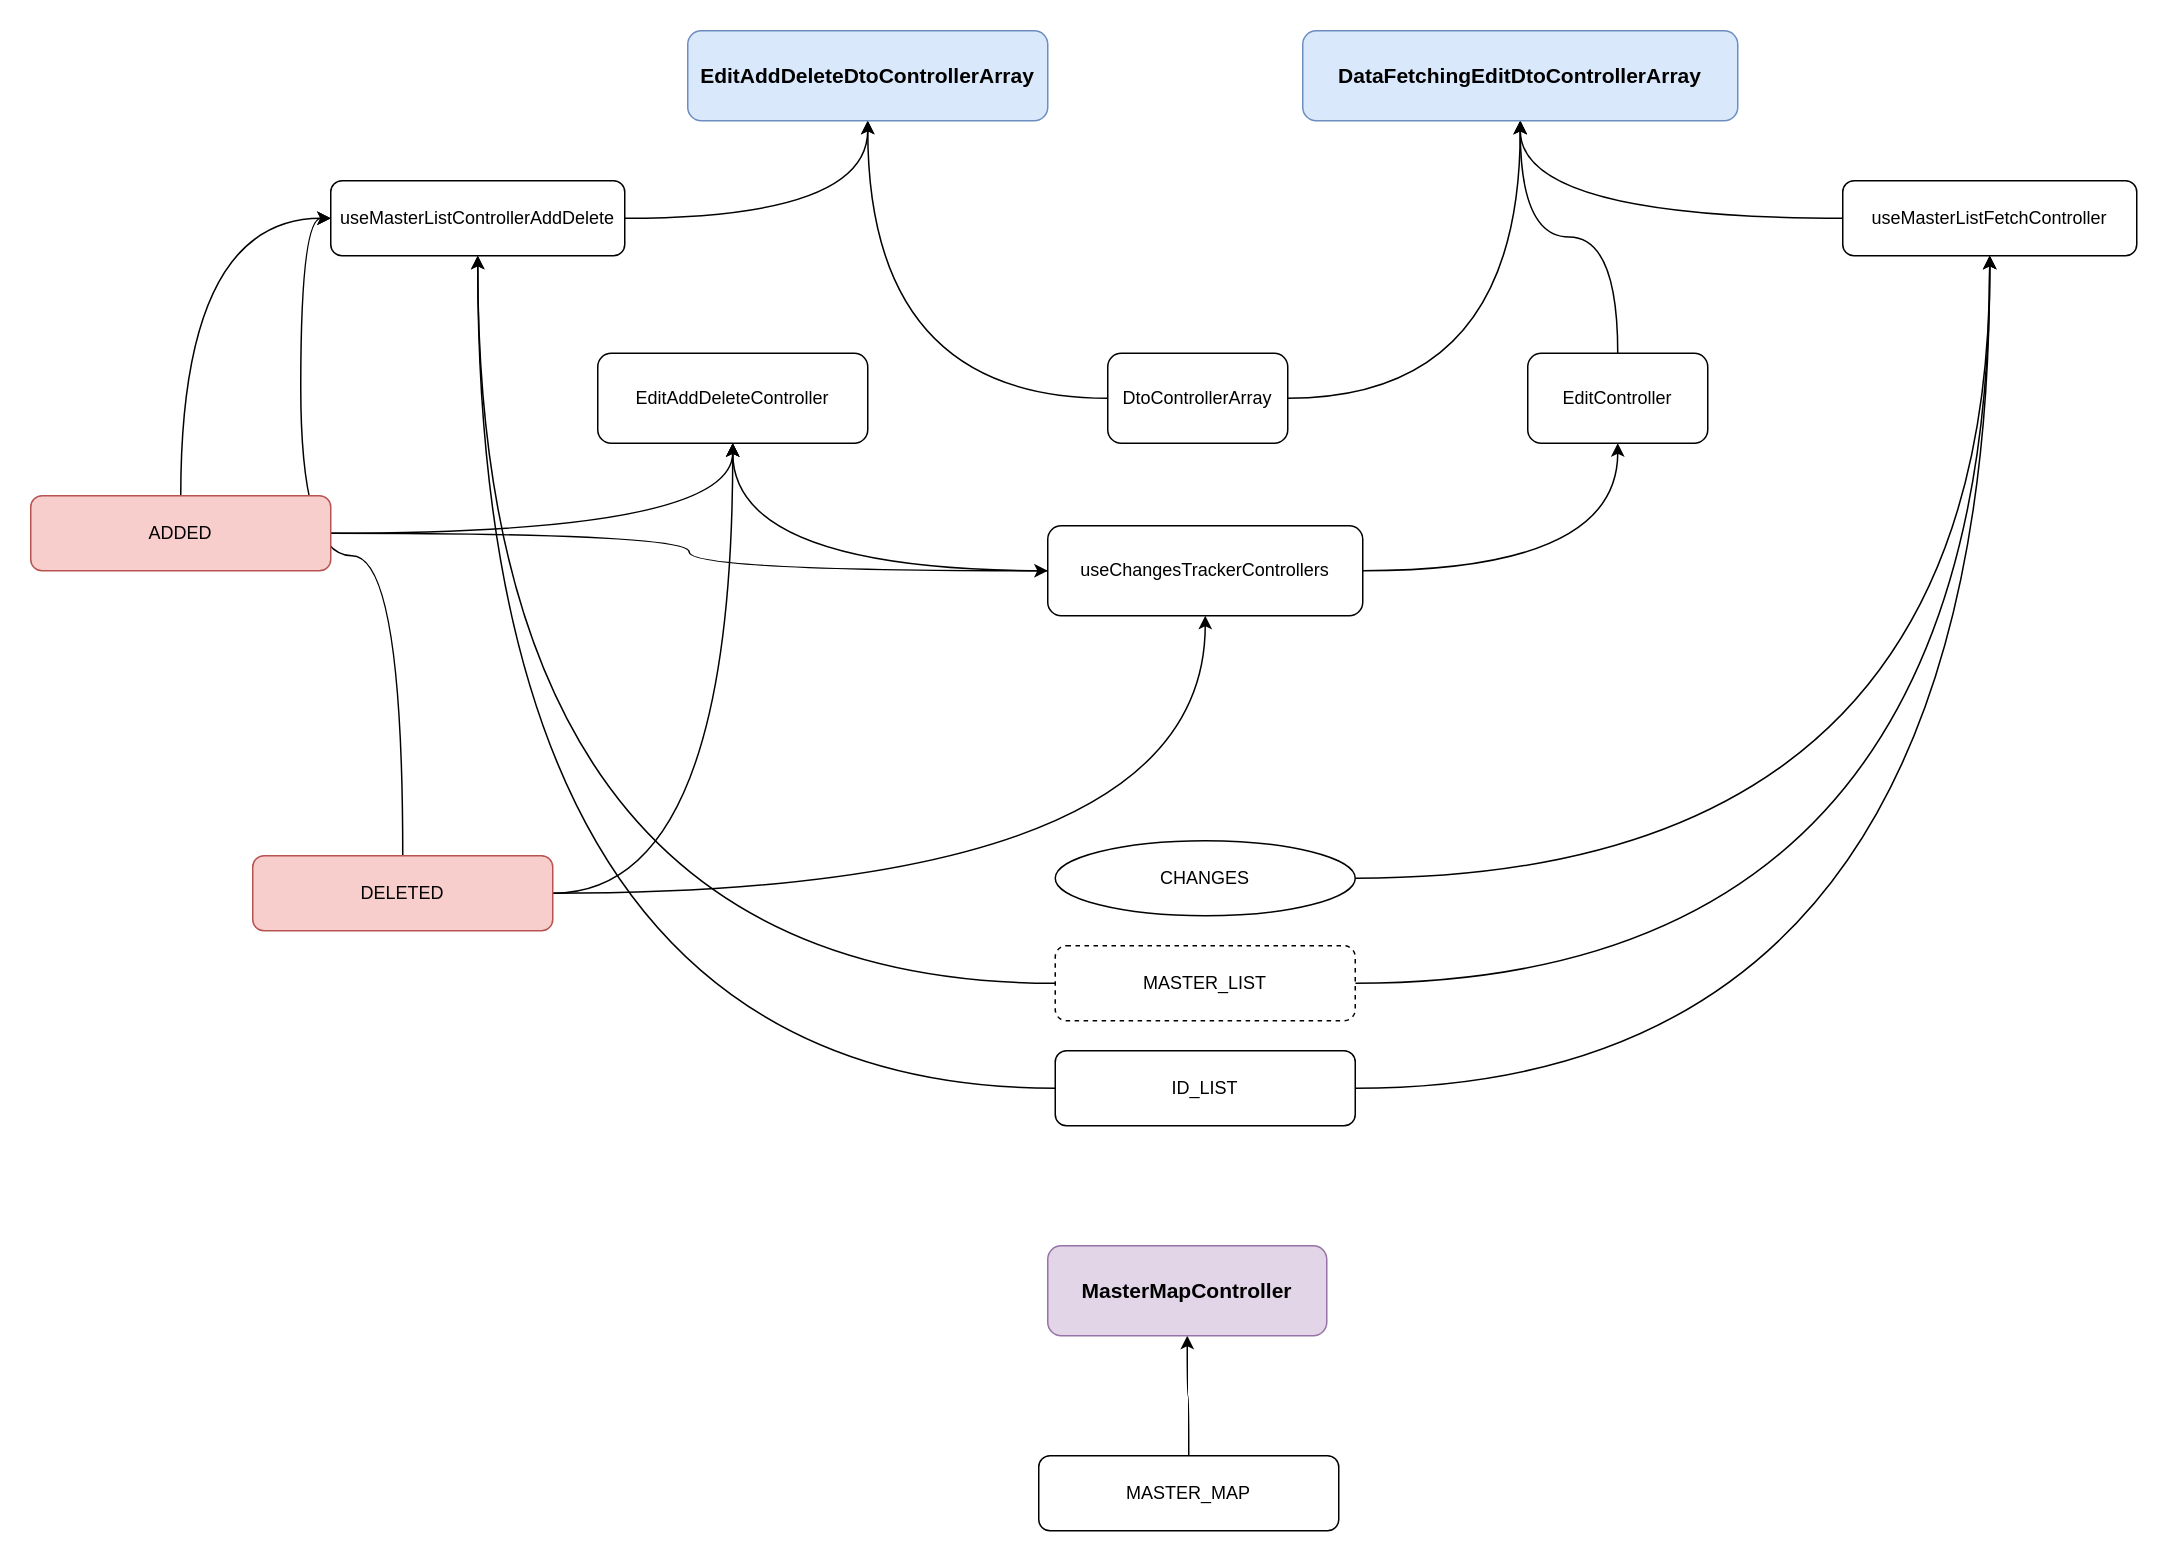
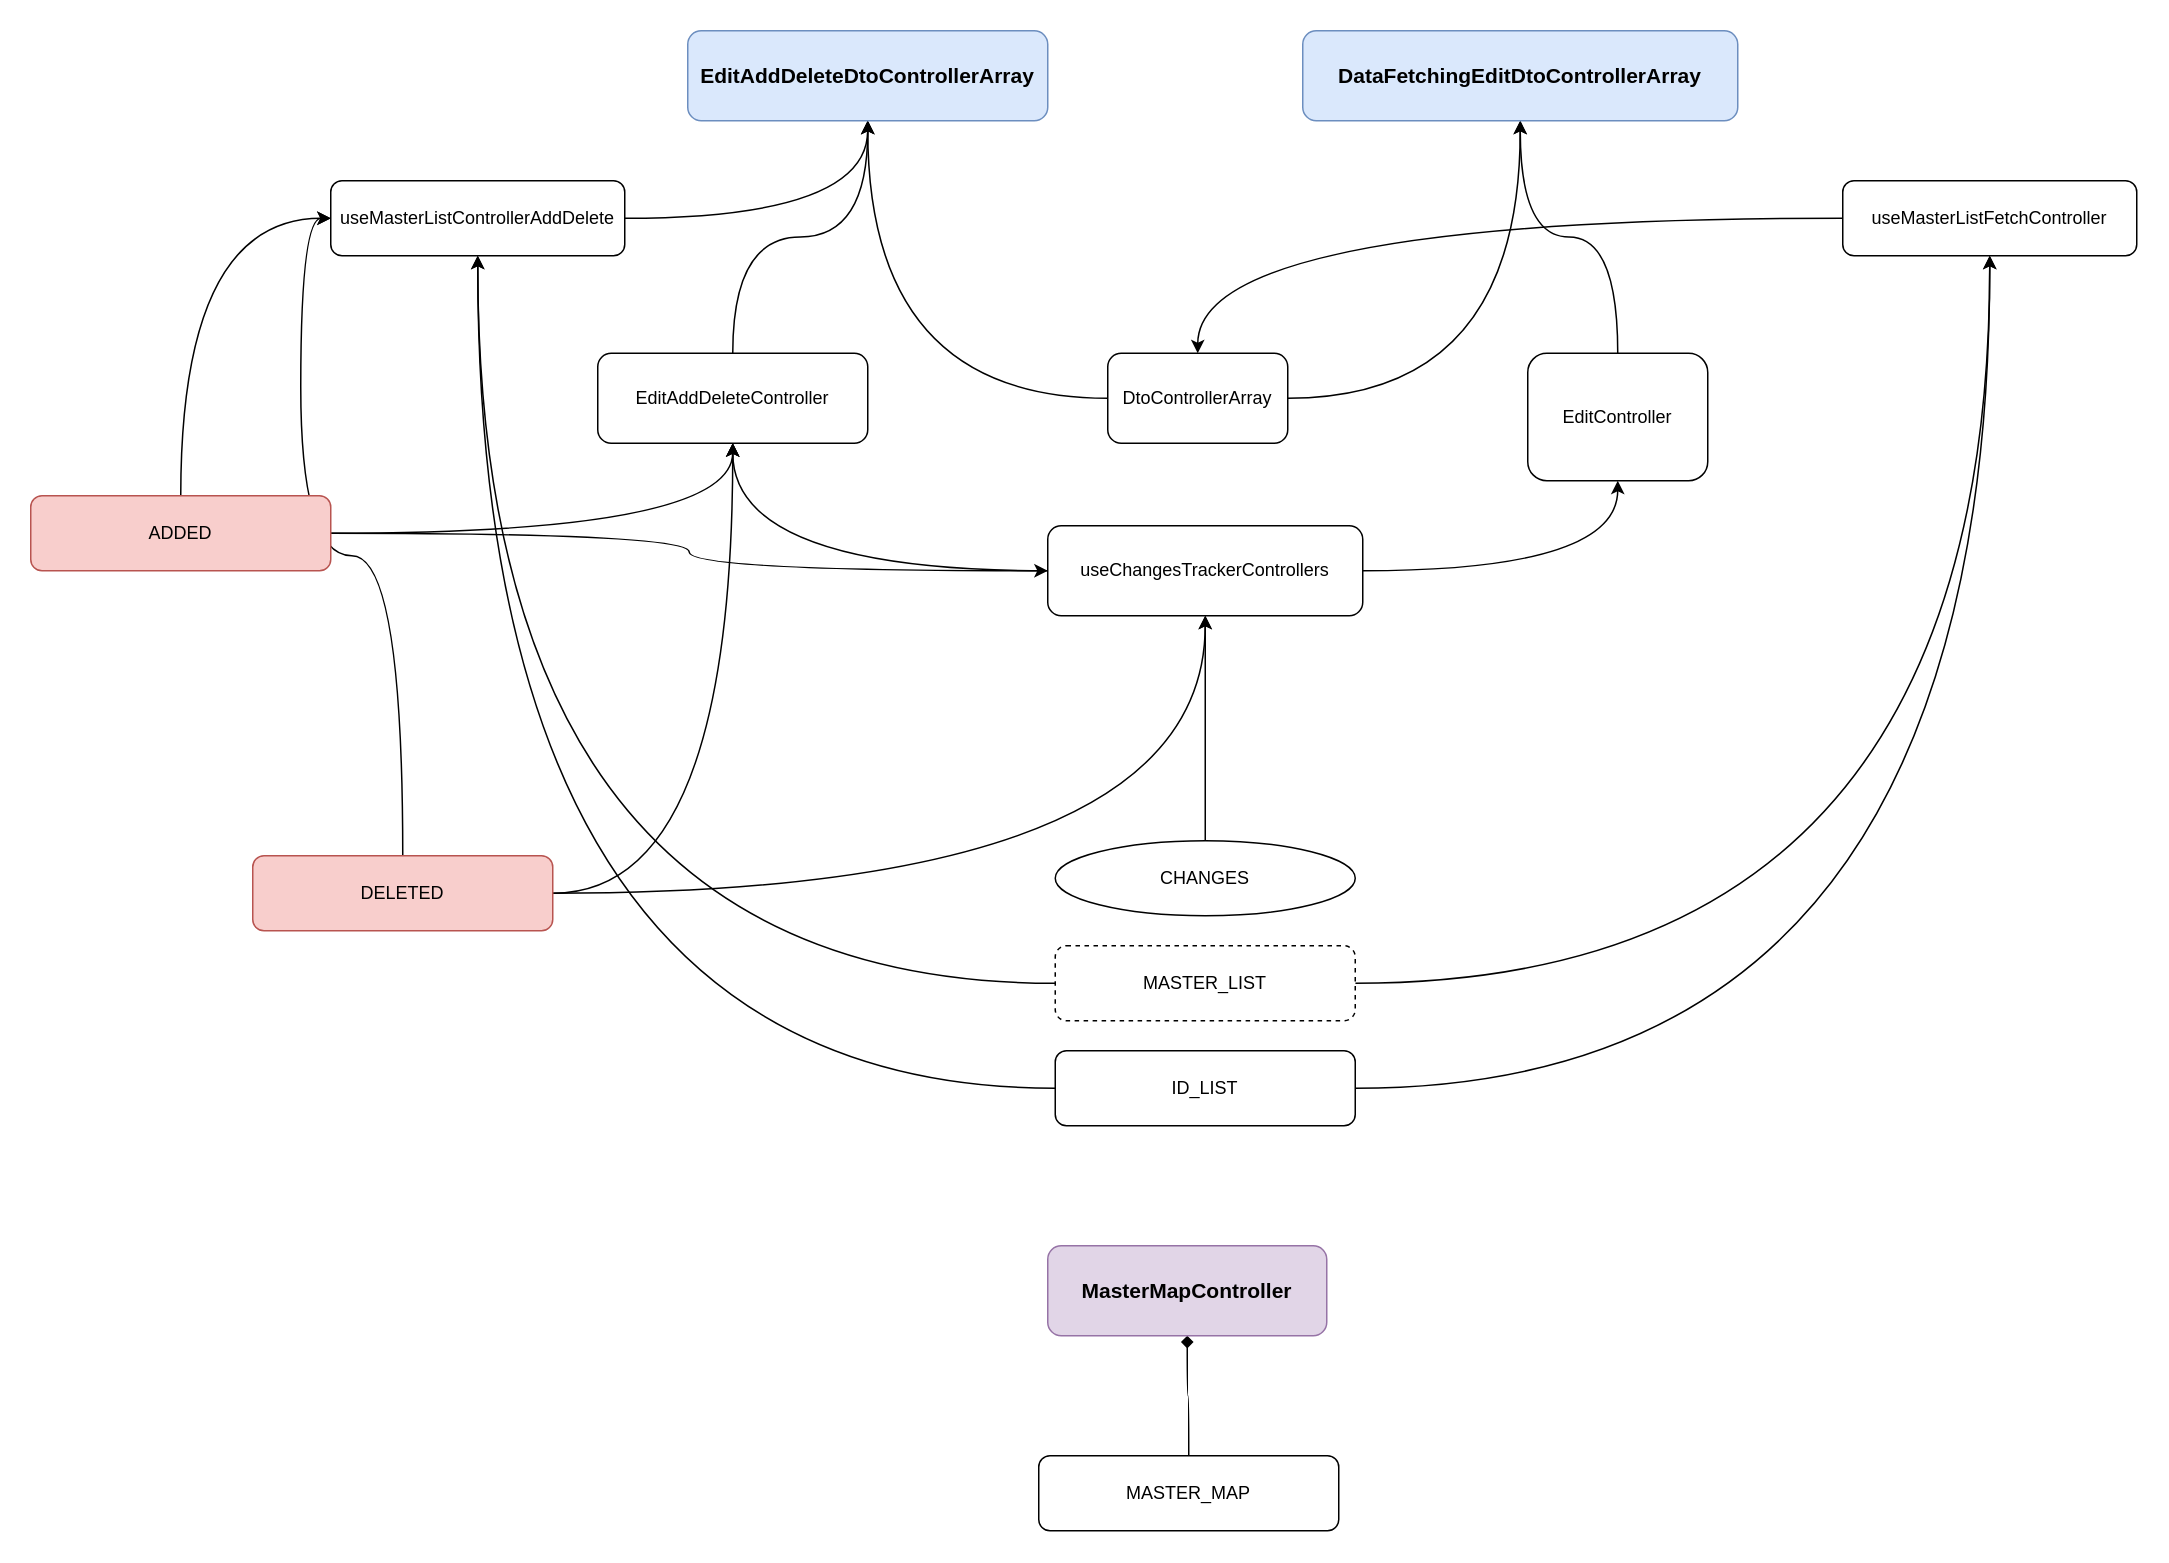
edge "useMasterListFetchController" -> "DataFetchingEditDtoControllerArray": now "useMasterListFetchController" -> "DtoControllerArray"
edge "EditAddDeleteController" -> "EditAddDeleteDtoControllerArray": added
node "EditController": size 180x90 -> 180x128
edge "CHANGES" -> "useMasterListFetchController": now "CHANGES" -> "useChangesTrackerControllers"
edge "MASTER_MAP" -> "MasterMapController": arrowhead classic -> diamond
